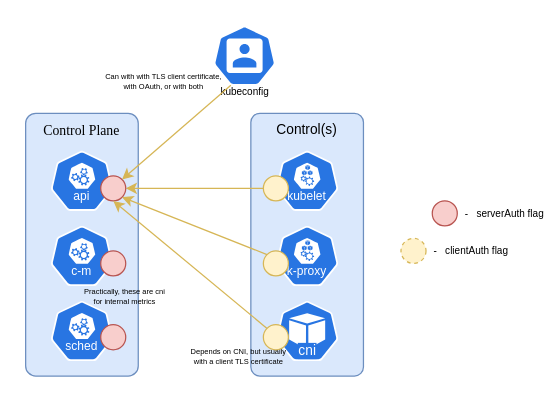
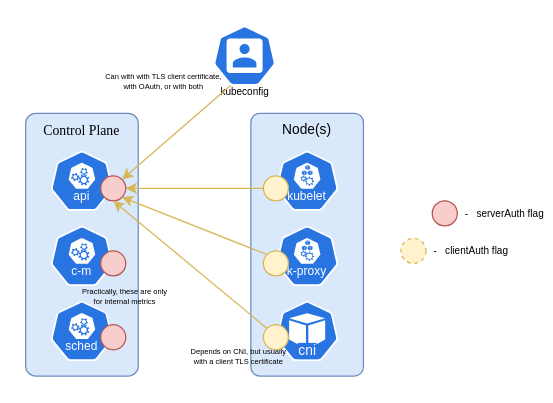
node "Control(s)": label "Control(s)" -> "Node(s)"
node "Practically, these are cni for internal metrics": label "Practically, these are cni for internal metrics" -> "Practically, these are only for internal metrics"
